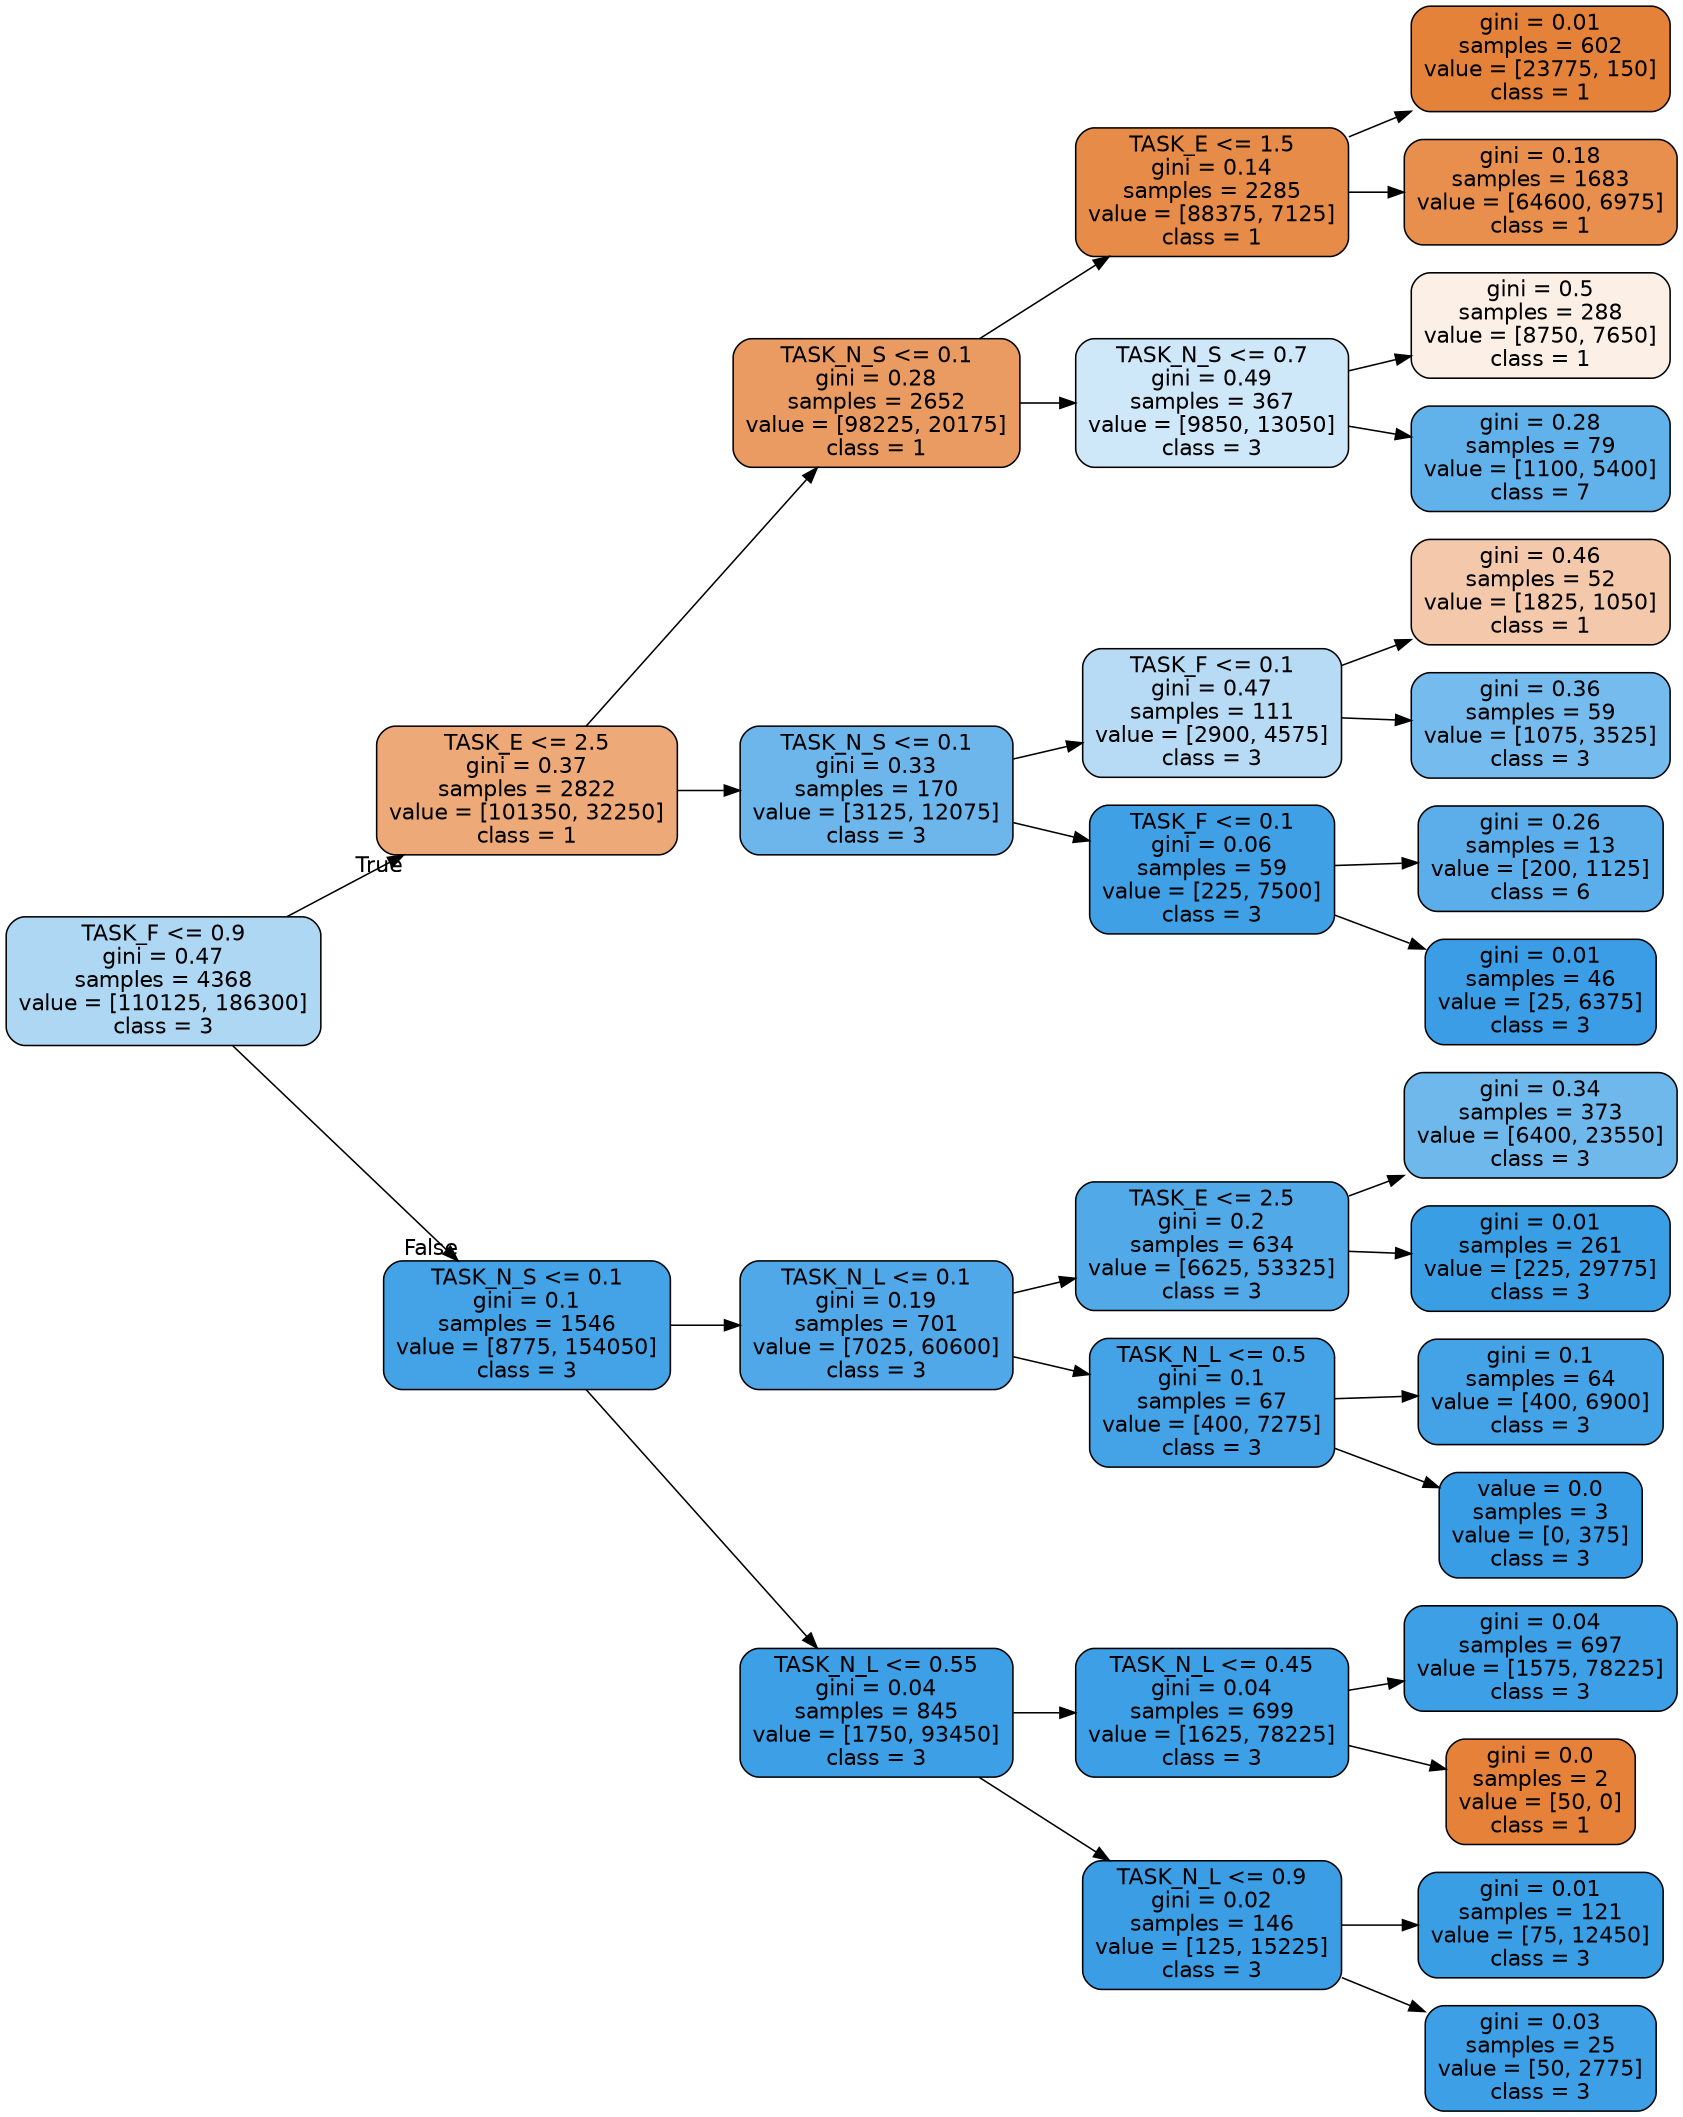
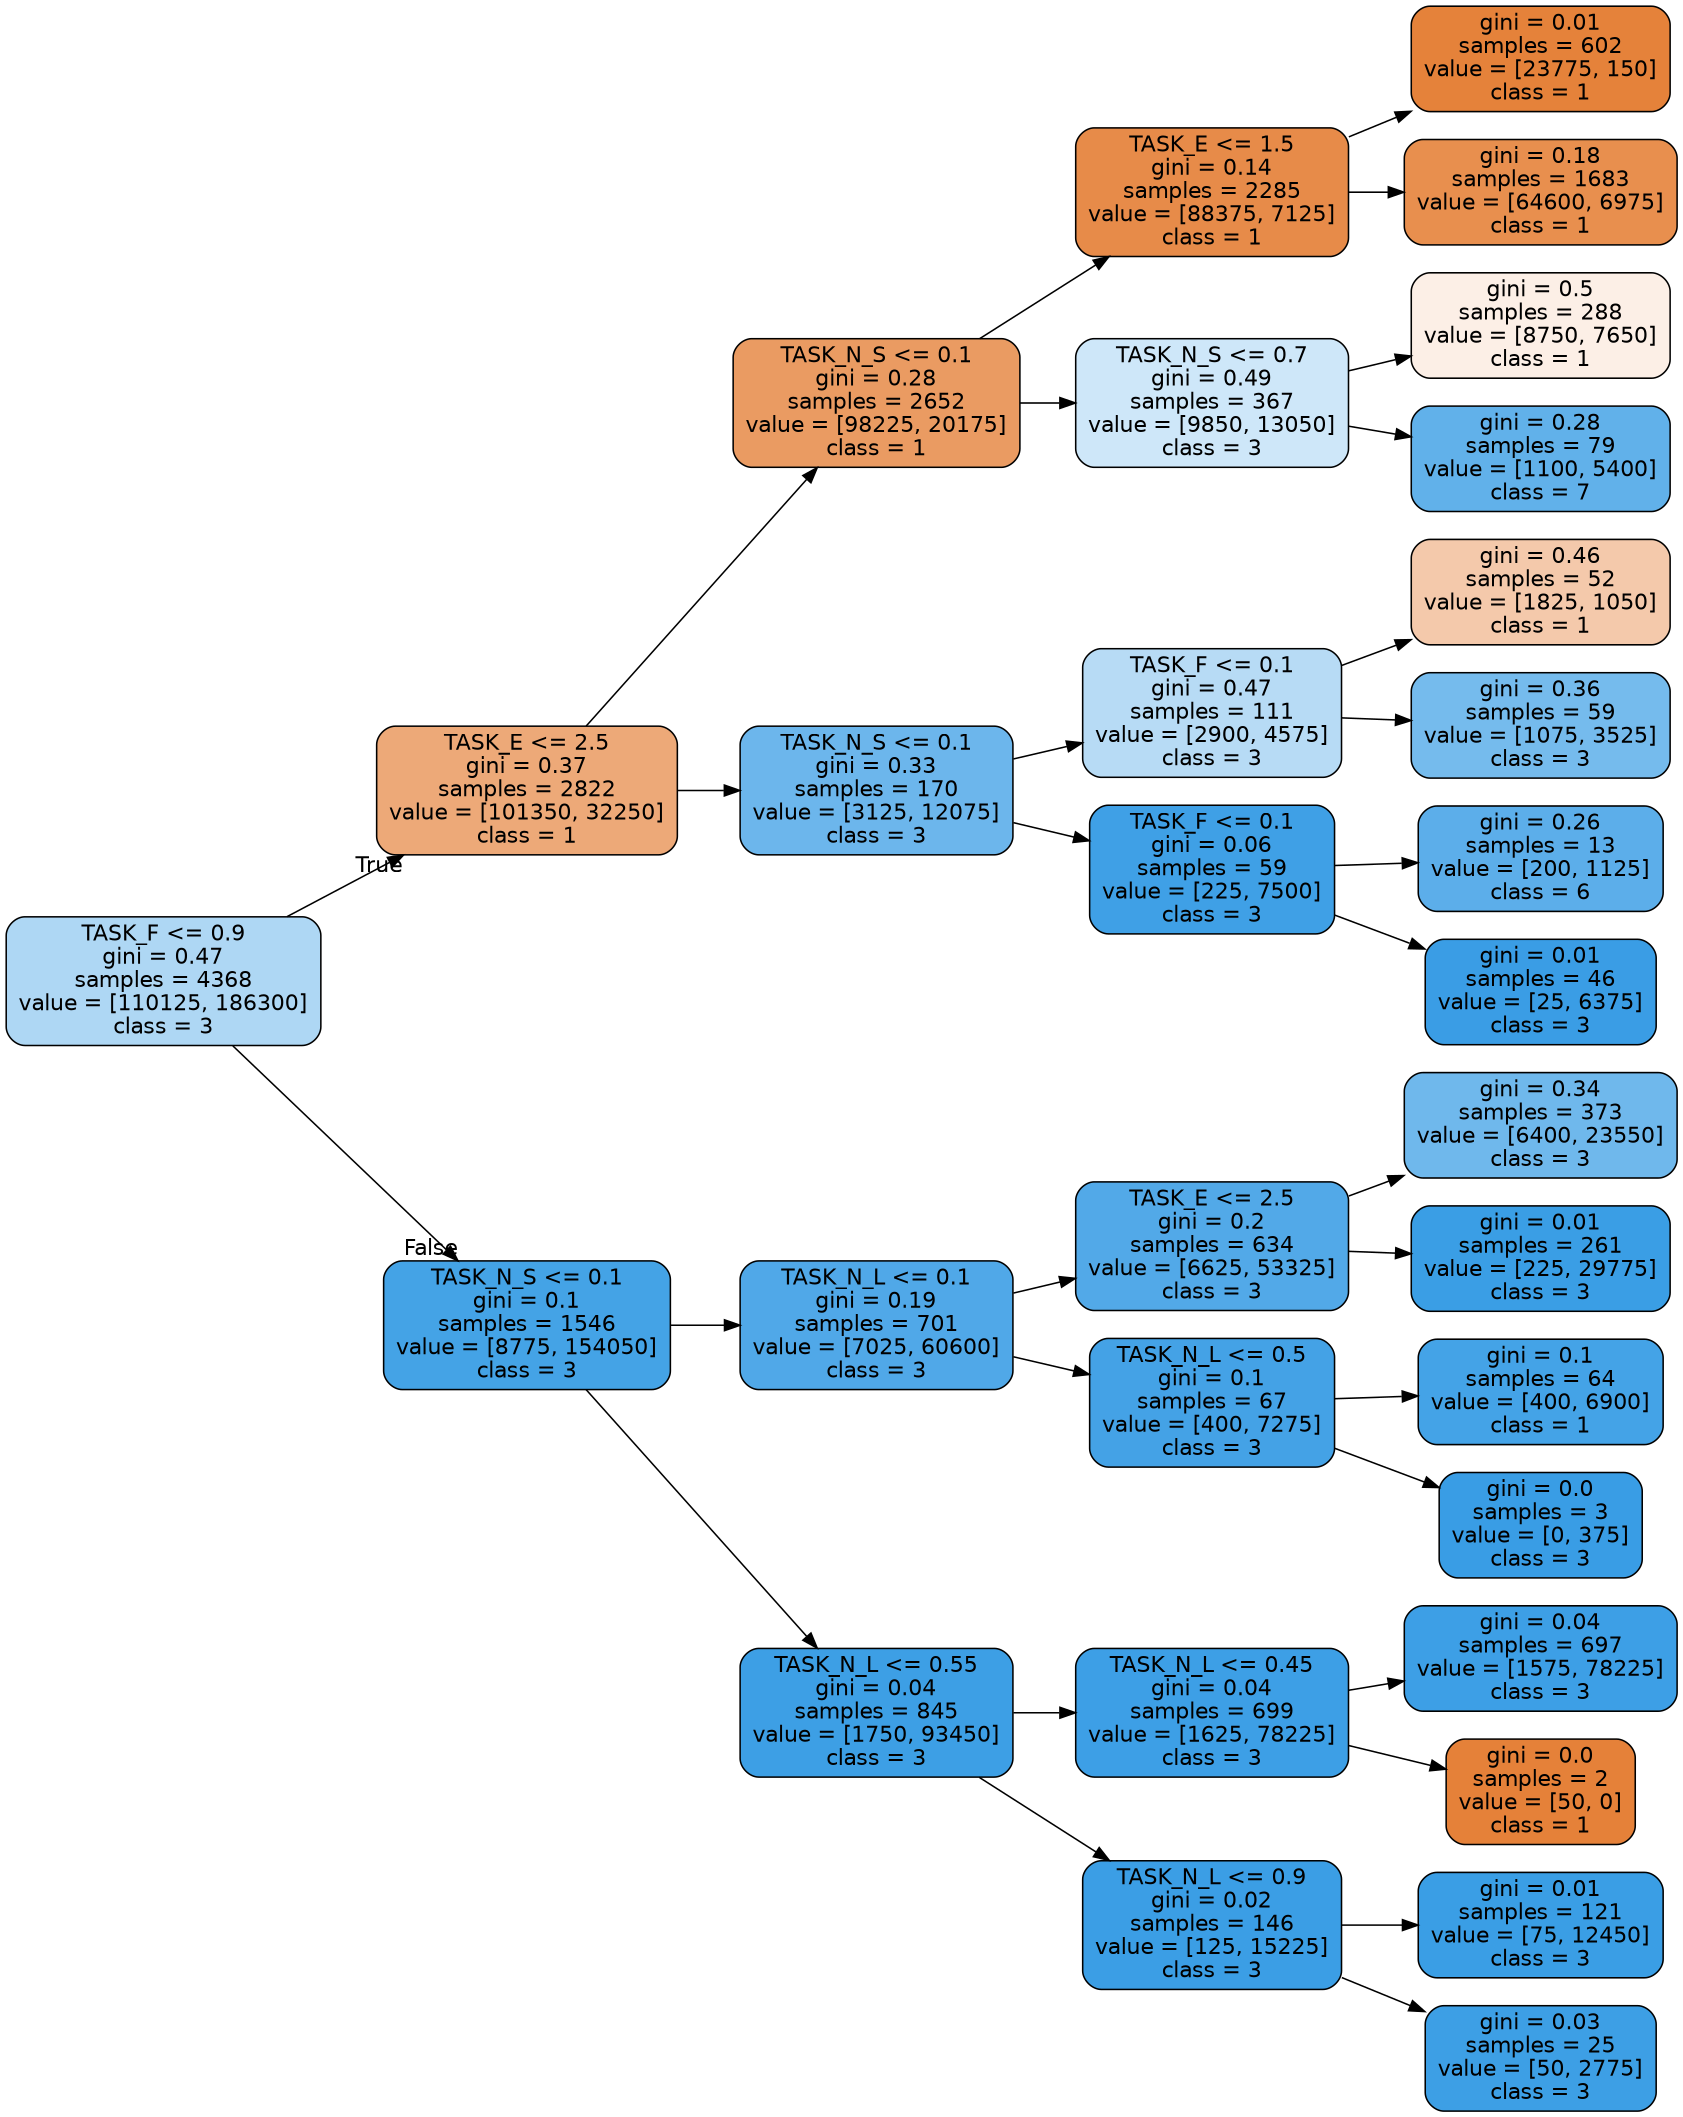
node "gini = 0.1 samples = 64 value = [400, 6900] class = 3": label "gini = 0.1 samples = 64 value = [400, 6900] class = 3" -> "gini = 0.1 samples = 64 value = [400, 6900] class = 1"
node "value = 0.0 samples = 3 value = [0, 375] class = 3": label "value = 0.0 samples = 3 value = [0, 375] class = 3" -> "gini = 0.0 samples = 3 value = [0, 375] class = 3"
